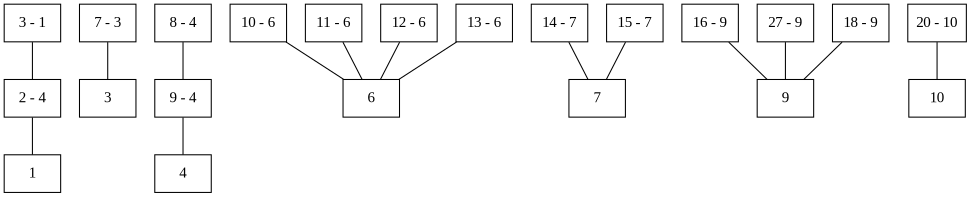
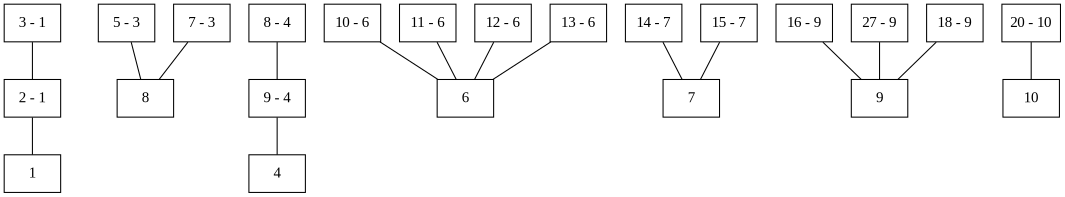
node "5 - 3": added
node "2 - 4": label "2 - 4" -> "2 - 1"
node "3": label "3" -> "8"
